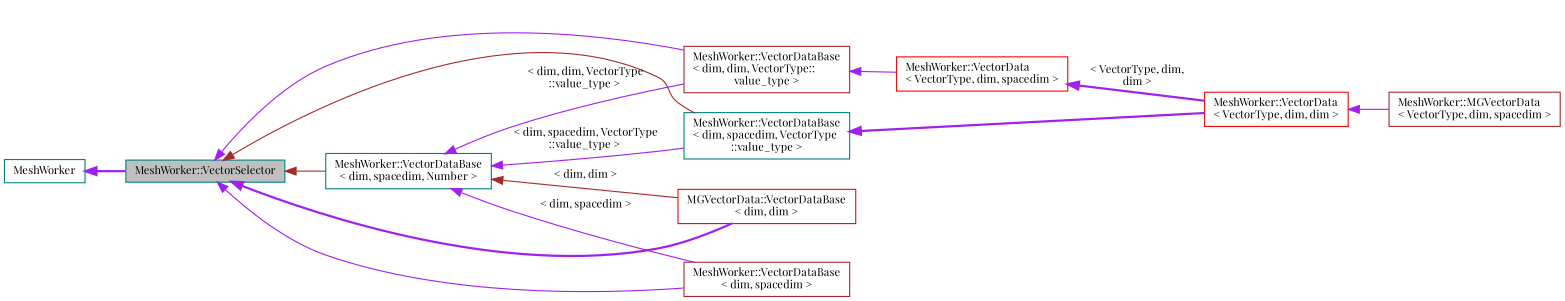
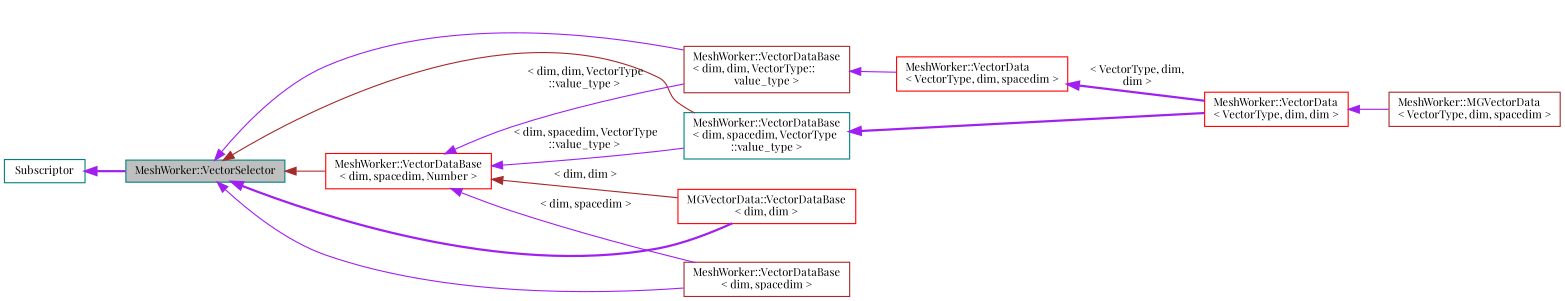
node "MeshWorker": label "MeshWorker" -> "Subscriptor"
node "MeshWorker::VectorDataBase < dim, spacedim, Number >": color teal -> red
